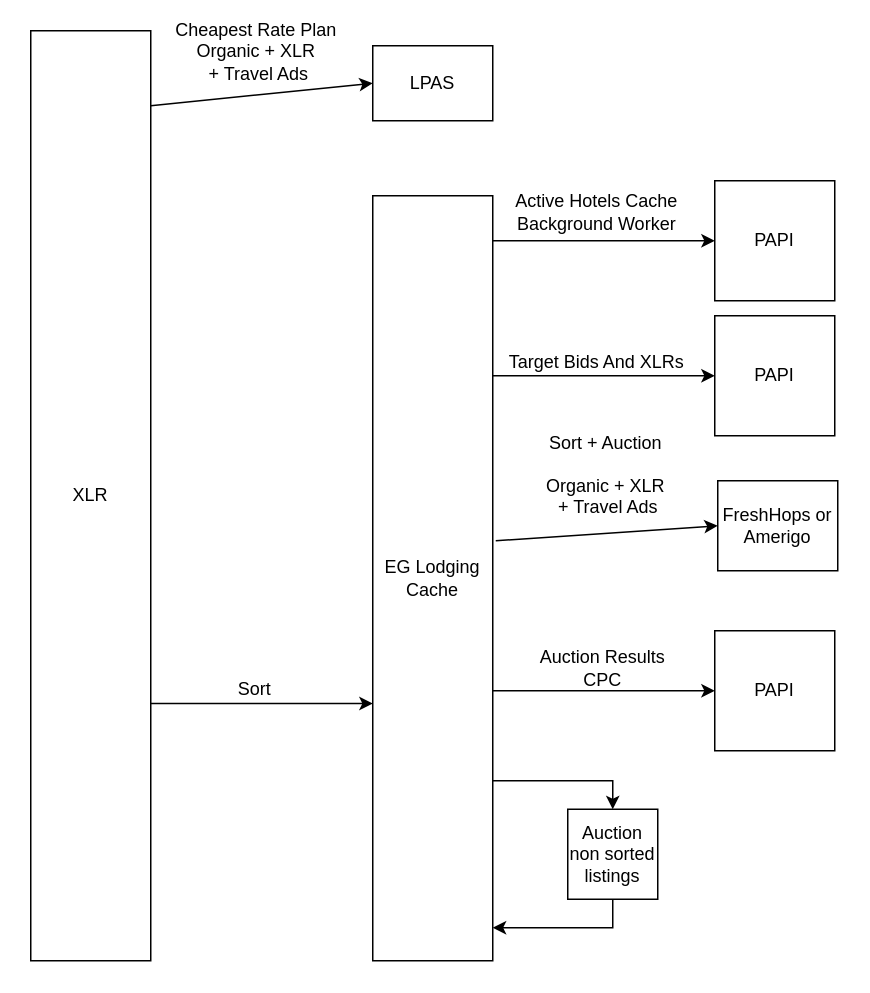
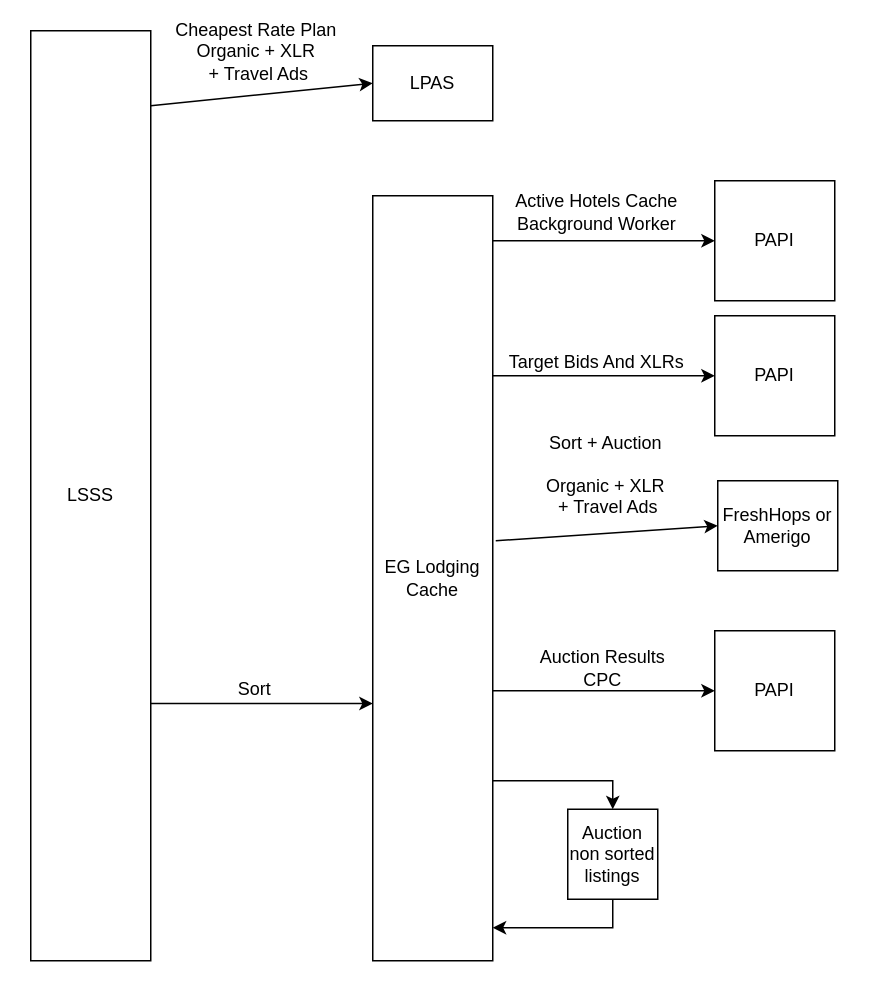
node "XLR": label "XLR" -> "LSSS"
